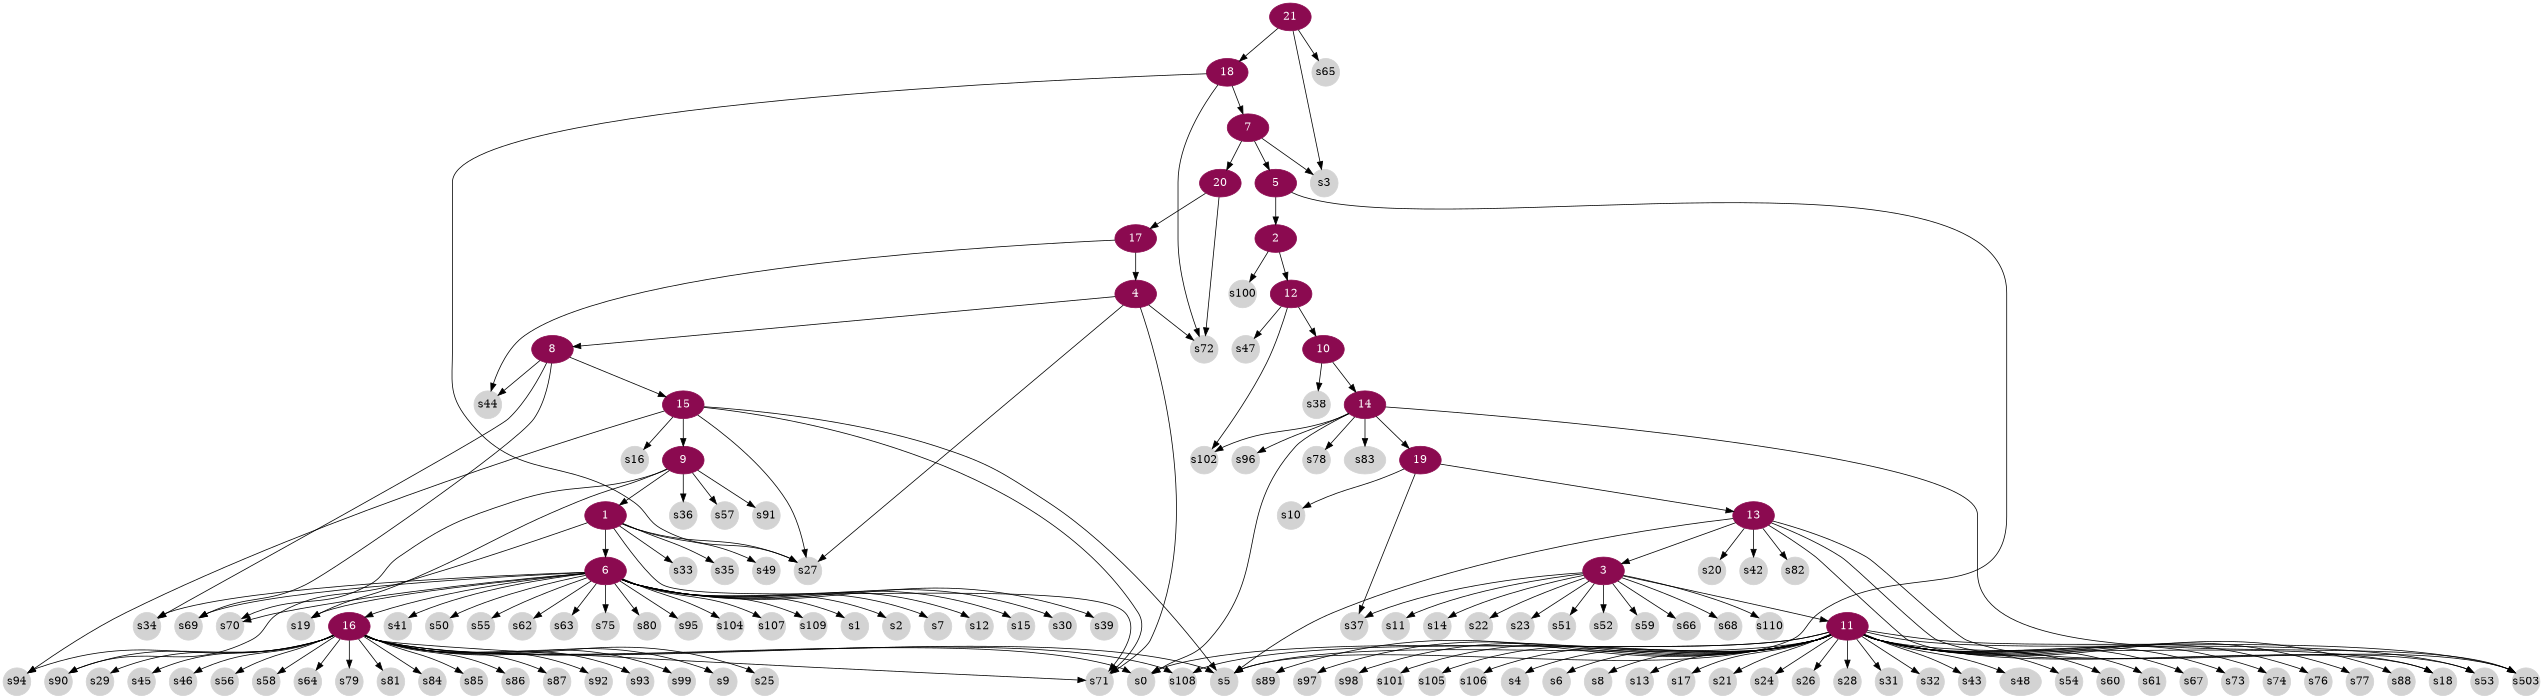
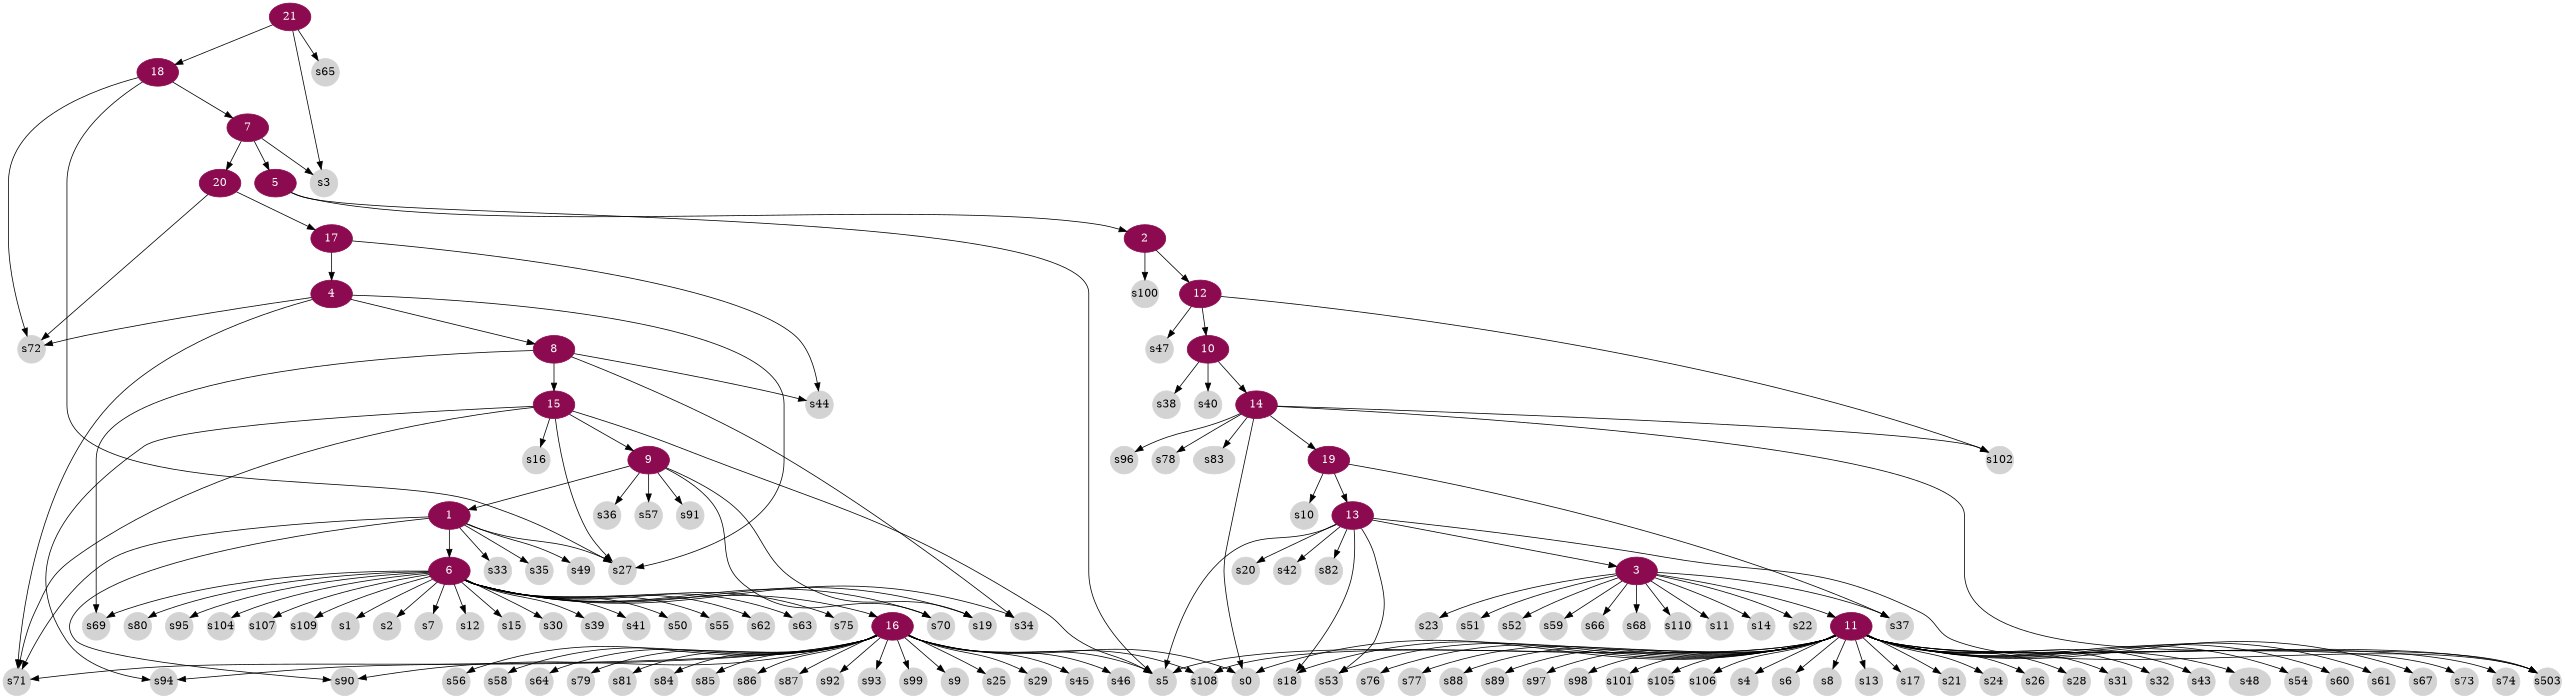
node "s40": added
